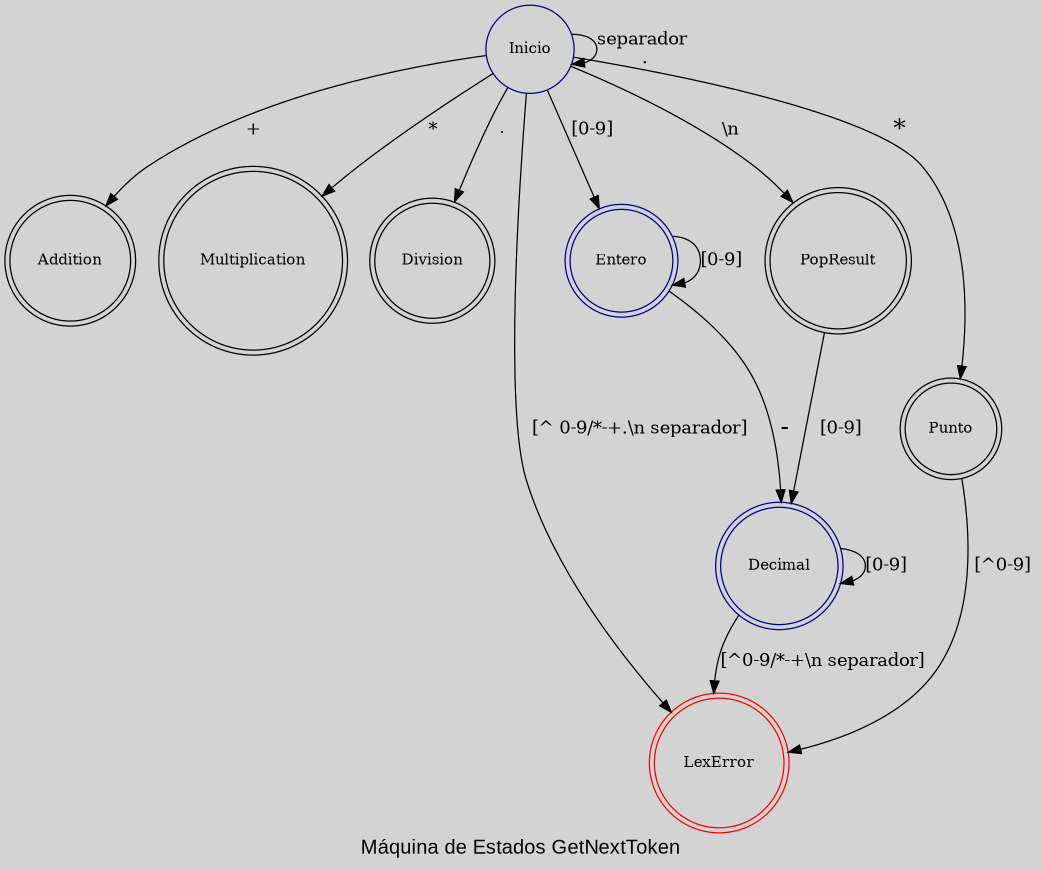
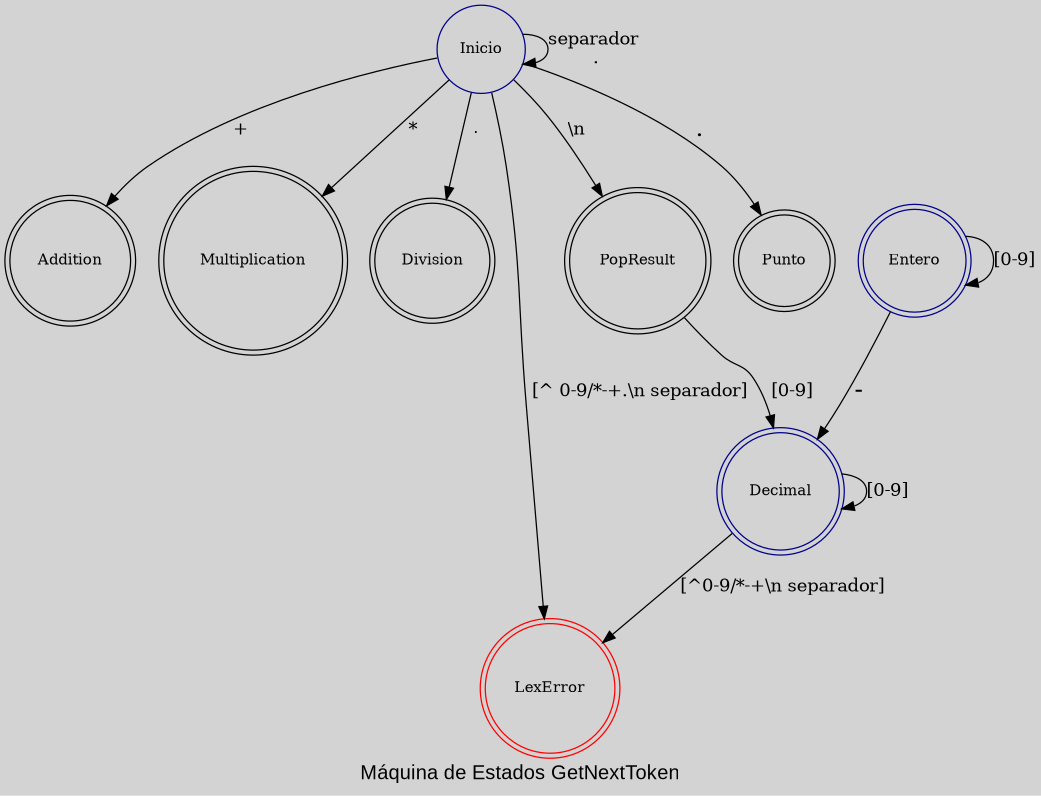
edge "Inicio" -> "Punto": label "*" -> " . "
edge "Inicio" -> "Entero": removed, label "[0-9]"
edge "Punto" -> "LexError": removed, label "[^0-9]"
